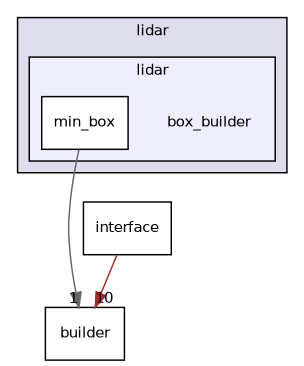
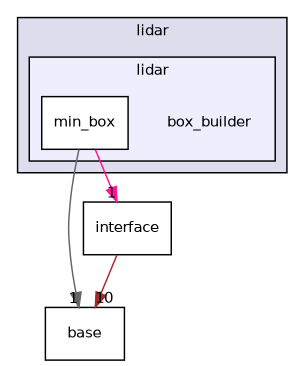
edge "min_box" -> "interface": added
node "builder": label "builder" -> "base"
